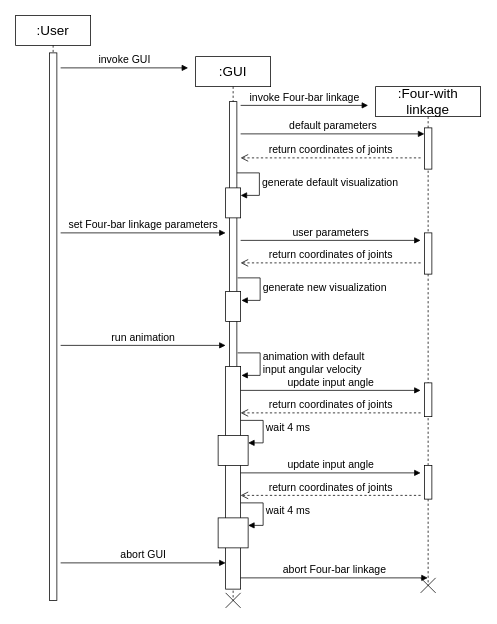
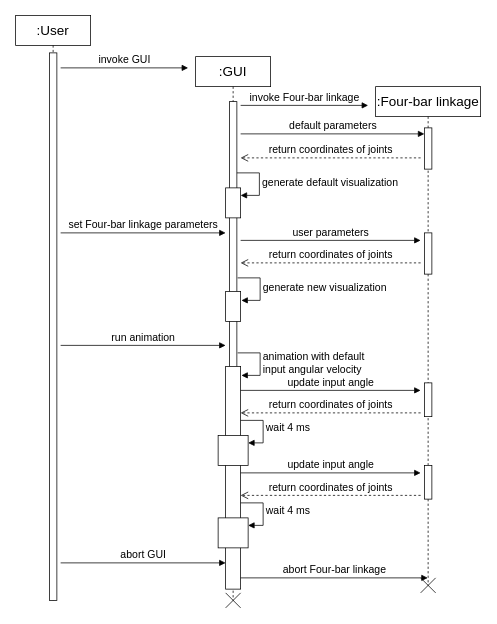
node ":Four-with linkage": label ":Four-with linkage" -> ":Four-bar linkage"
